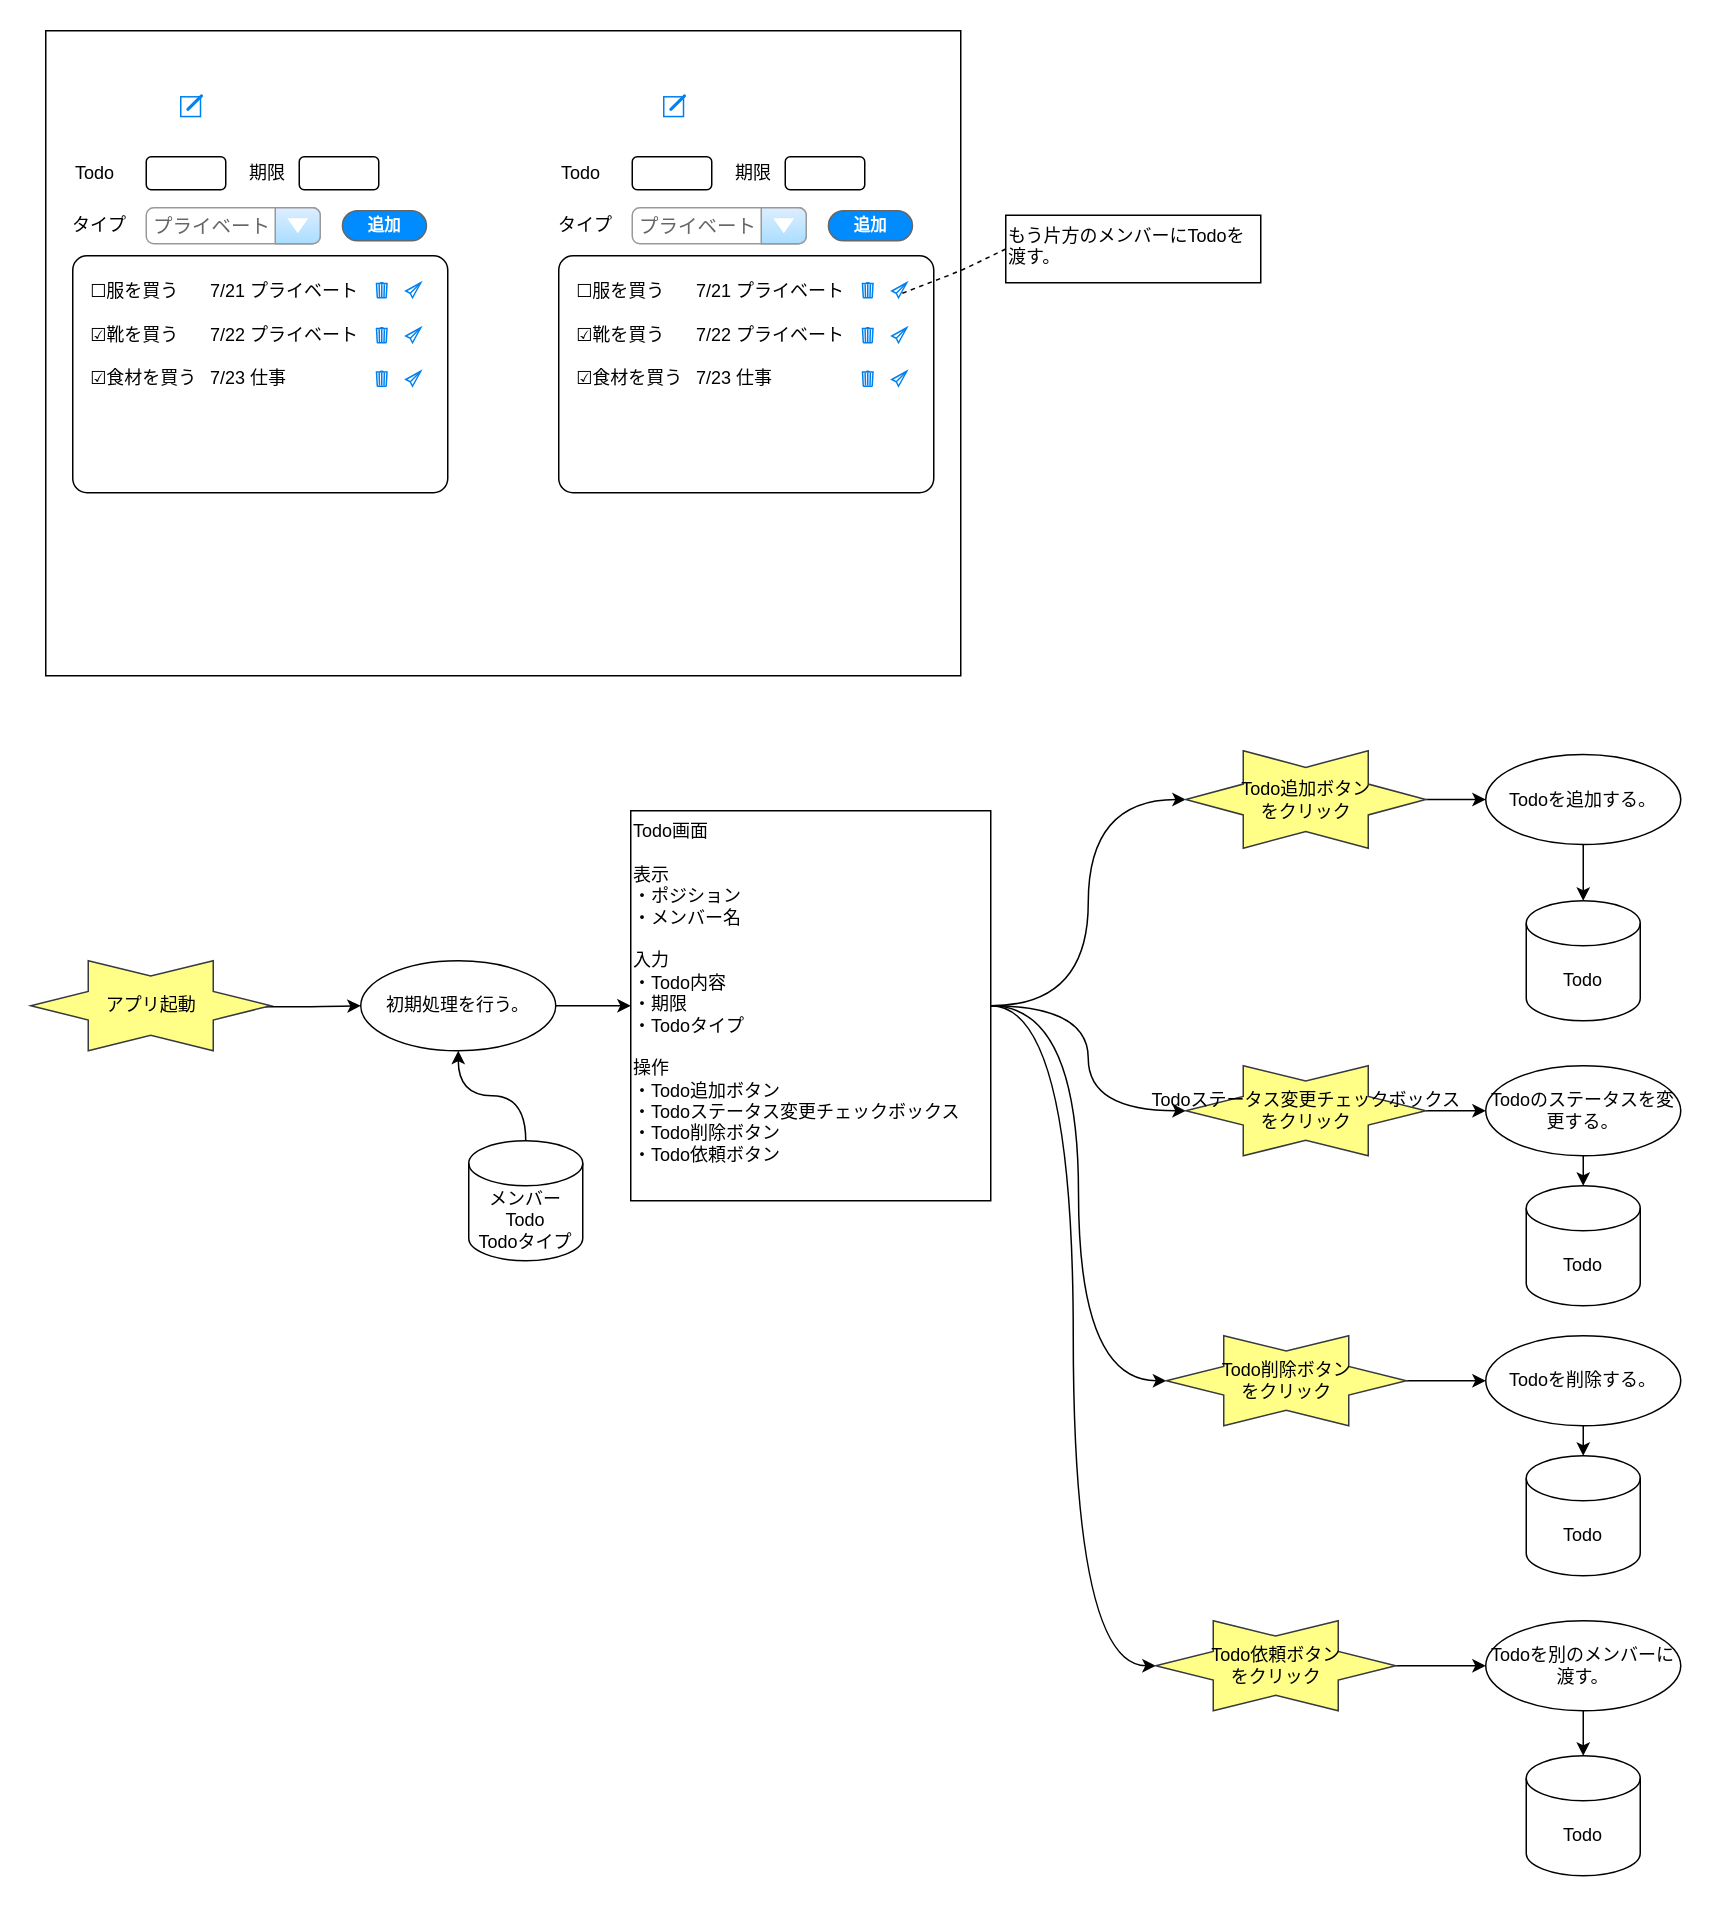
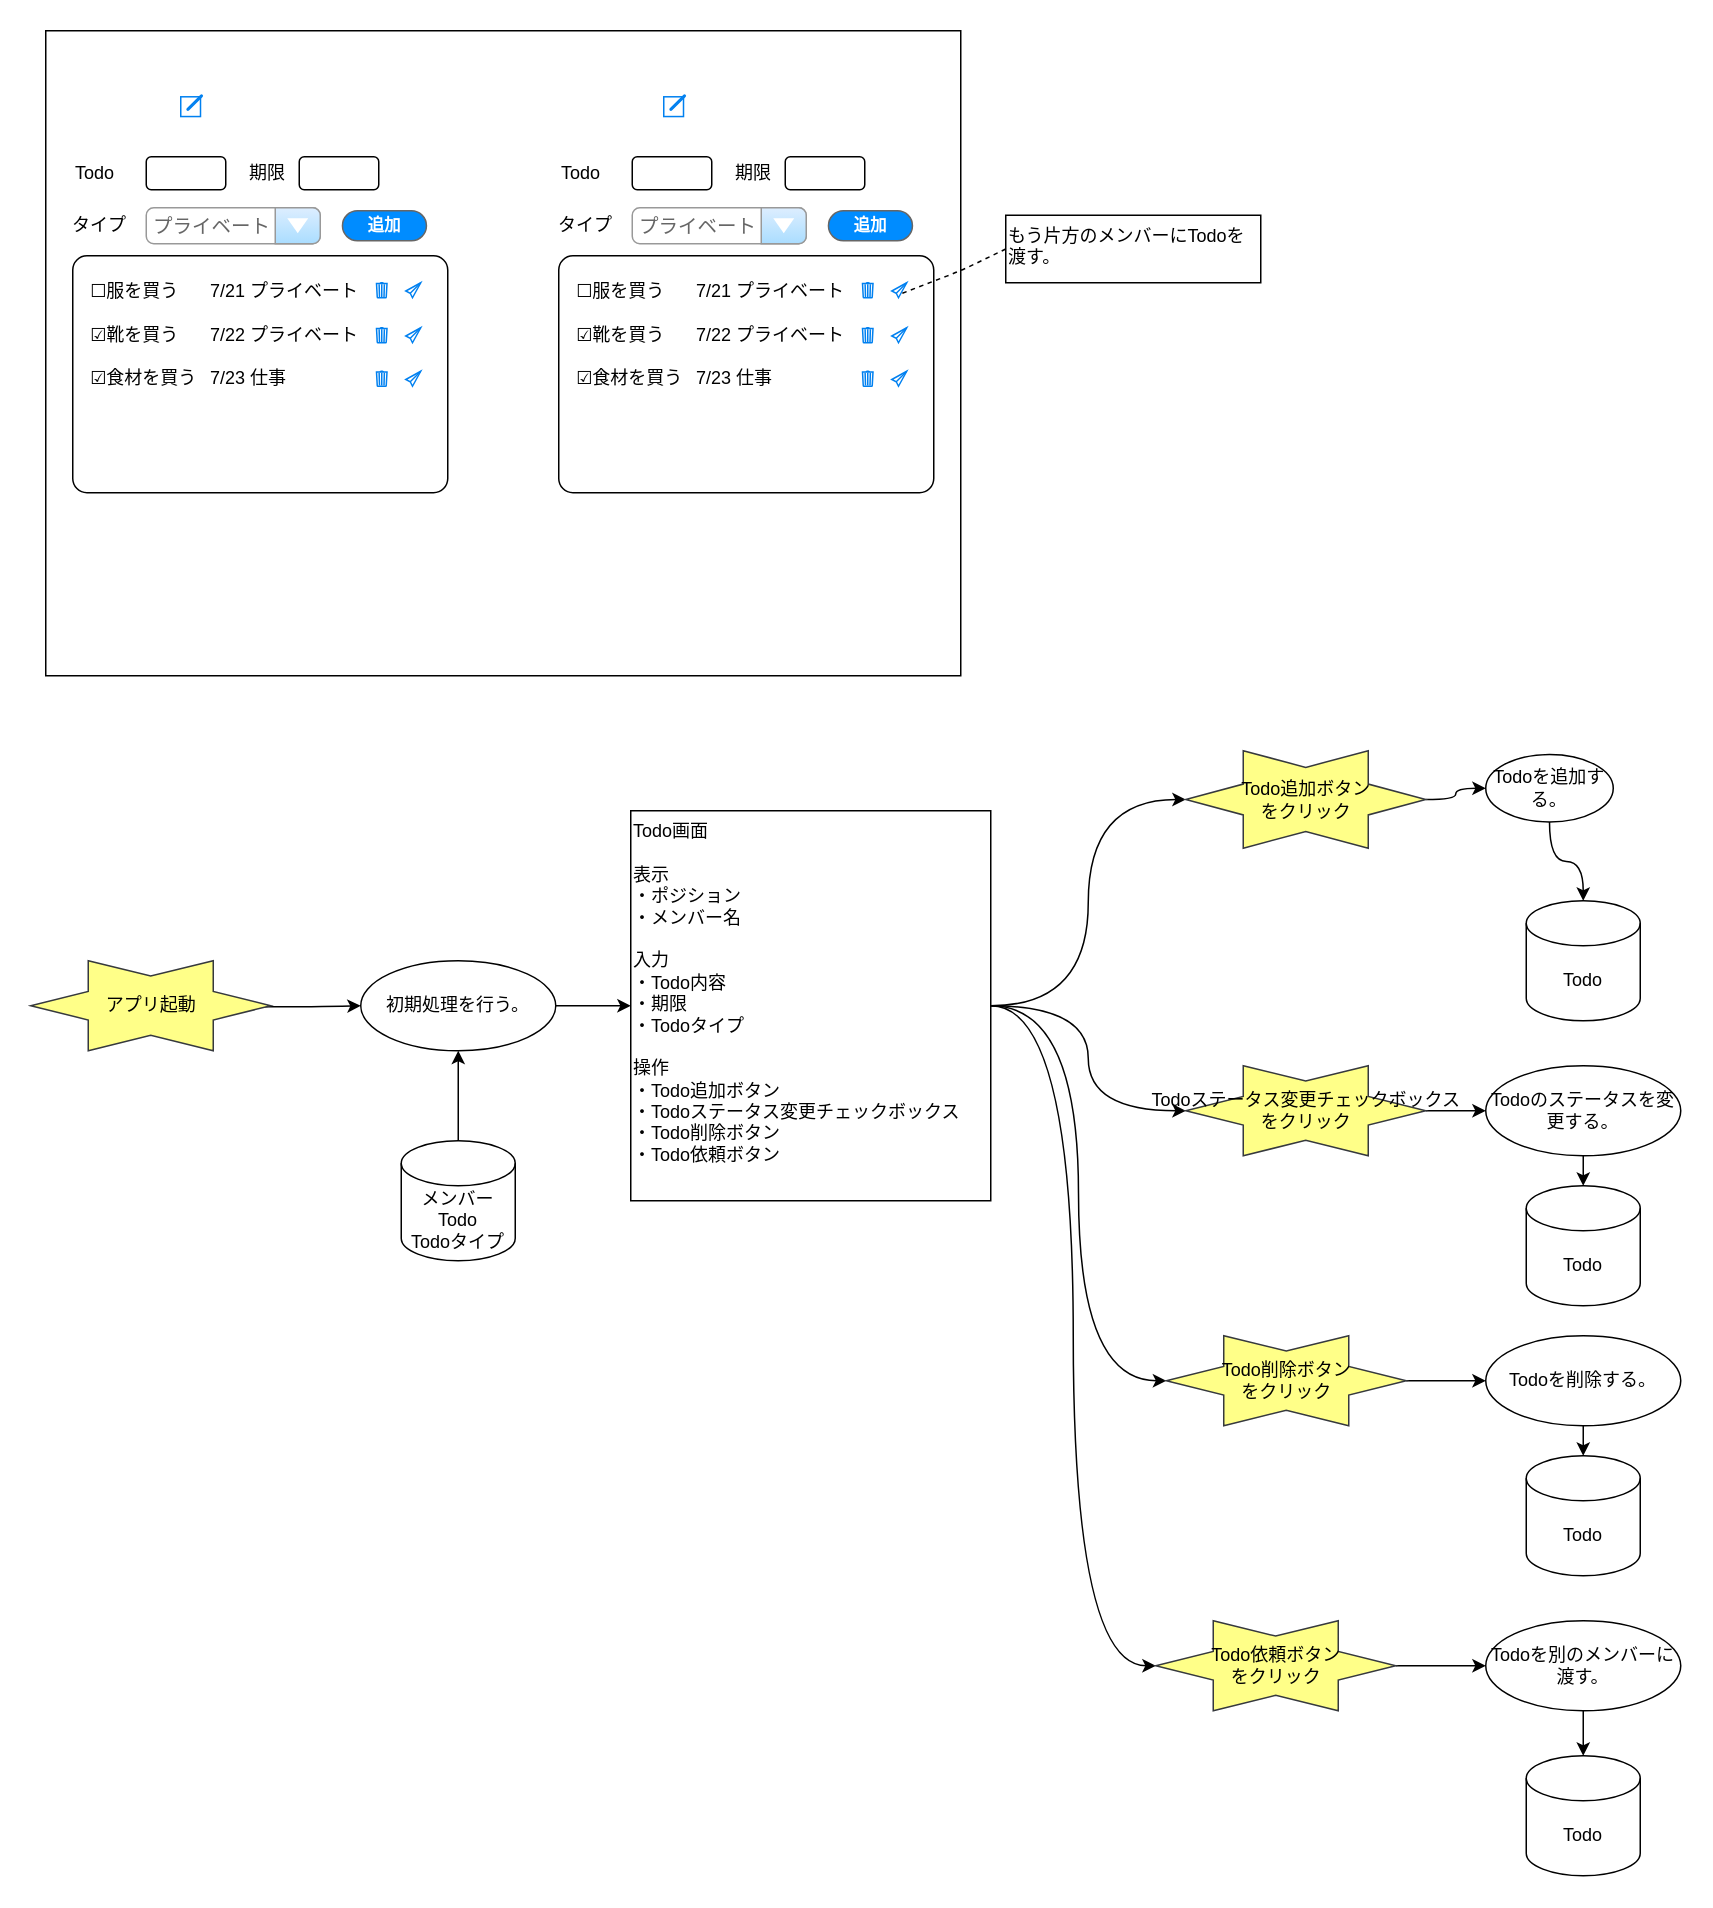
node "Todoを追加する。": size 195x90 -> 128x68
node "メンバー Todo Todoタイプ": moved (526, 1201) -> (458, 1201)
